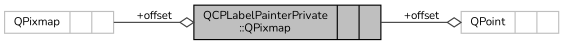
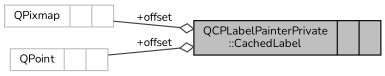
edge "QCPLabelPainterPrivate" -> "QPoint": reversed
node "QCPLabelPainterPrivate": text "::QPixmap" -> "::CachedLabel"
